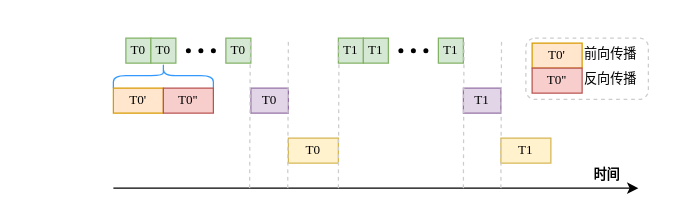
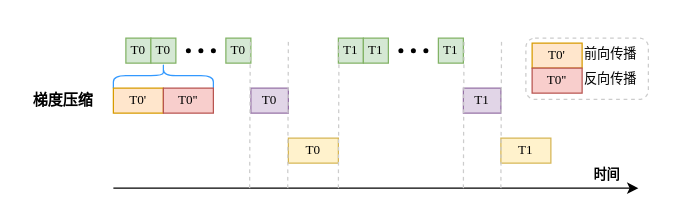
node "梯度压缩": added
